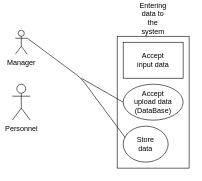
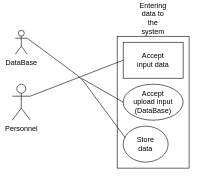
node "Manager": label "Manager" -> "DataBase"
edge "Accept input data" -- "Personnel": added
node "Accept upload data (DataBase)": label "Accept upload data (DataBase)" -> "Accept upload input (DataBase)"
